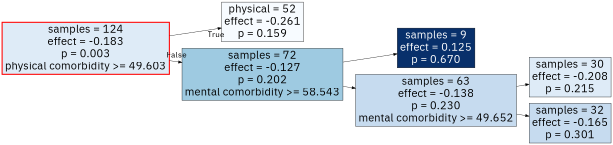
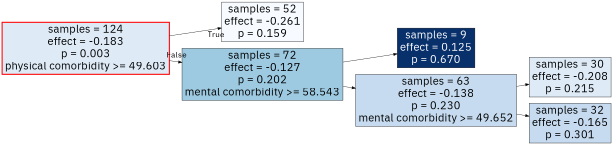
node "physical = 52 effect = -0.261 p = 0.159": label "physical = 52 effect = -0.261 p = 0.159" -> "samples = 52 effect = -0.261 p = 0.159"
